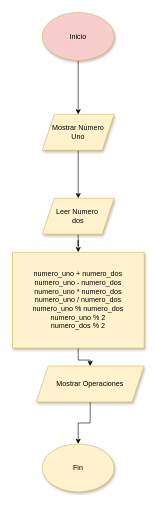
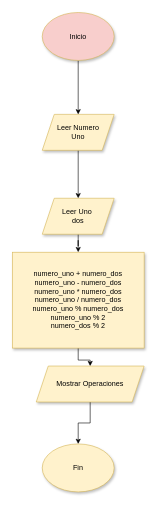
node "Mostrar Numero Uno": label "Mostrar Numero Uno" -> "Leer Numero Uno"
node "Leer Numero dos": label "Leer Numero dos" -> "Leer Uno dos"
